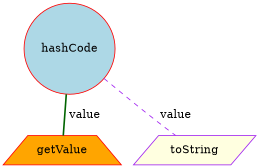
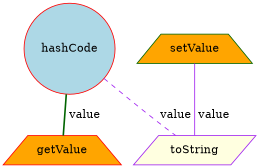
node "setValue": added
